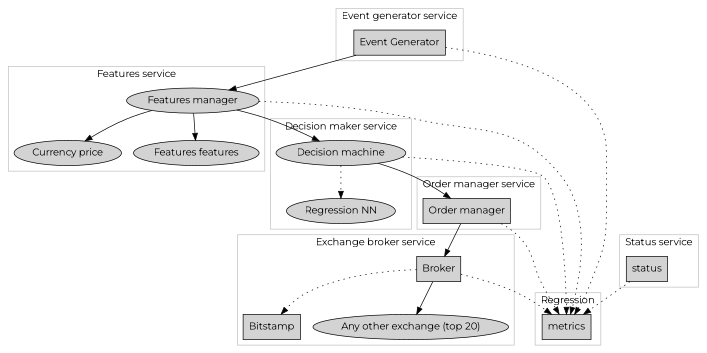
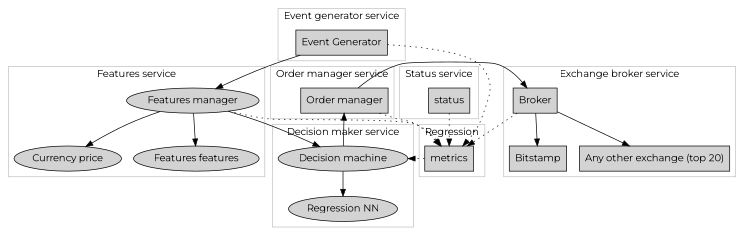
edge "Decision machine" -> "metrics": reversed
edge "Decision machine" -> "Regression NN": style dotted -> solid
edge "Broker" -> "Bitstamp": style dotted -> solid
node "Any other exchange (top 20)": shape ellipse -> box
